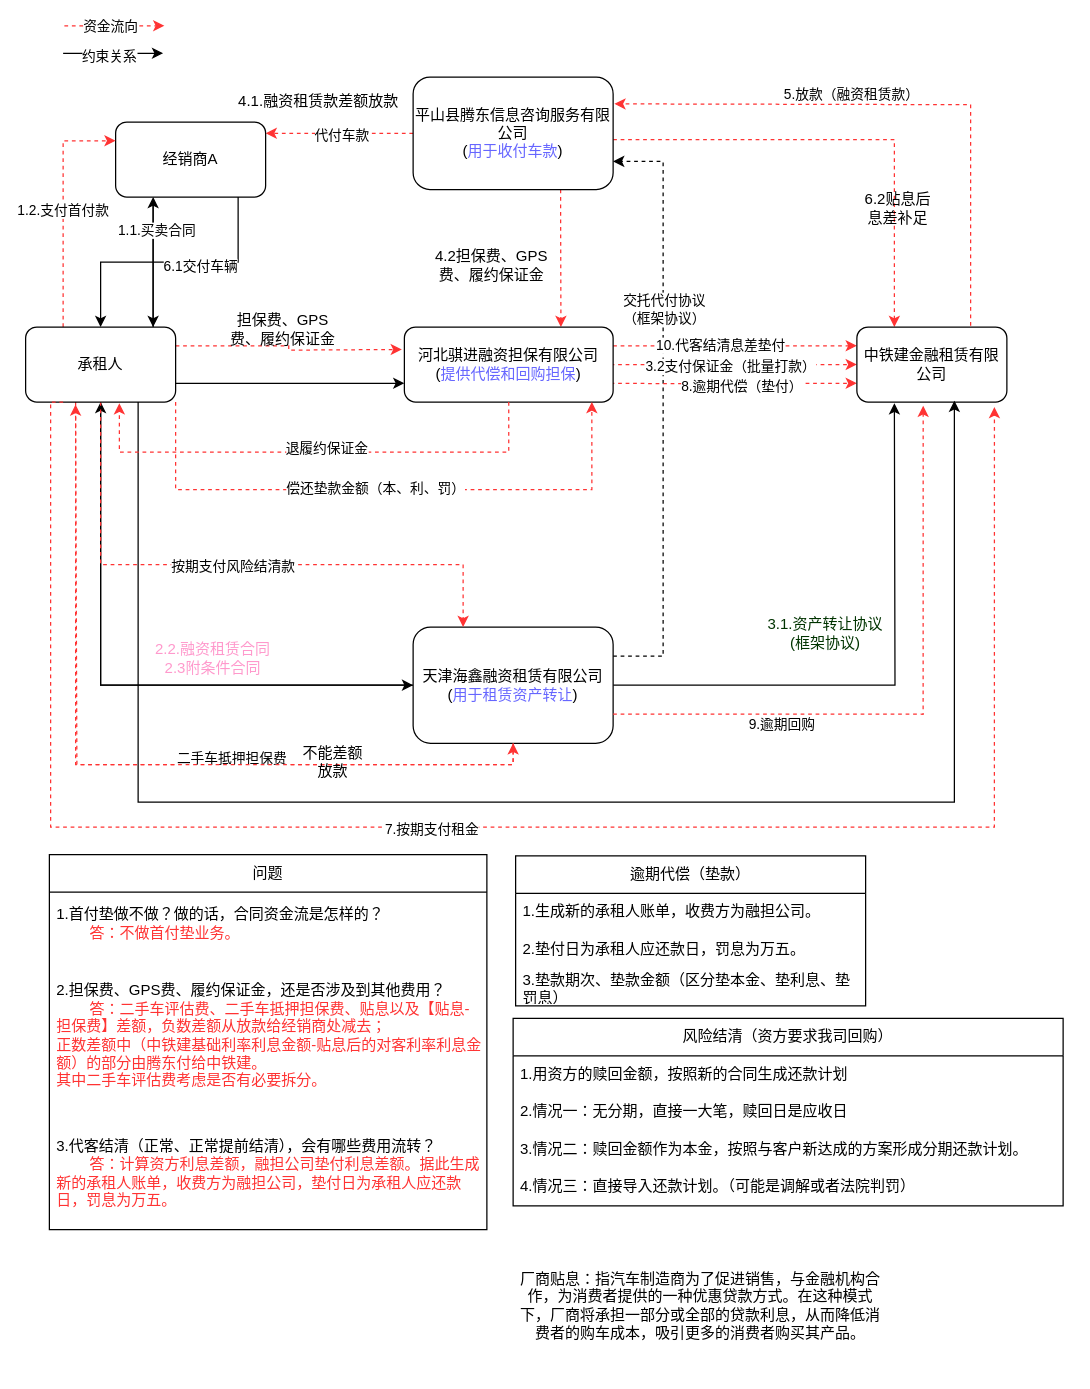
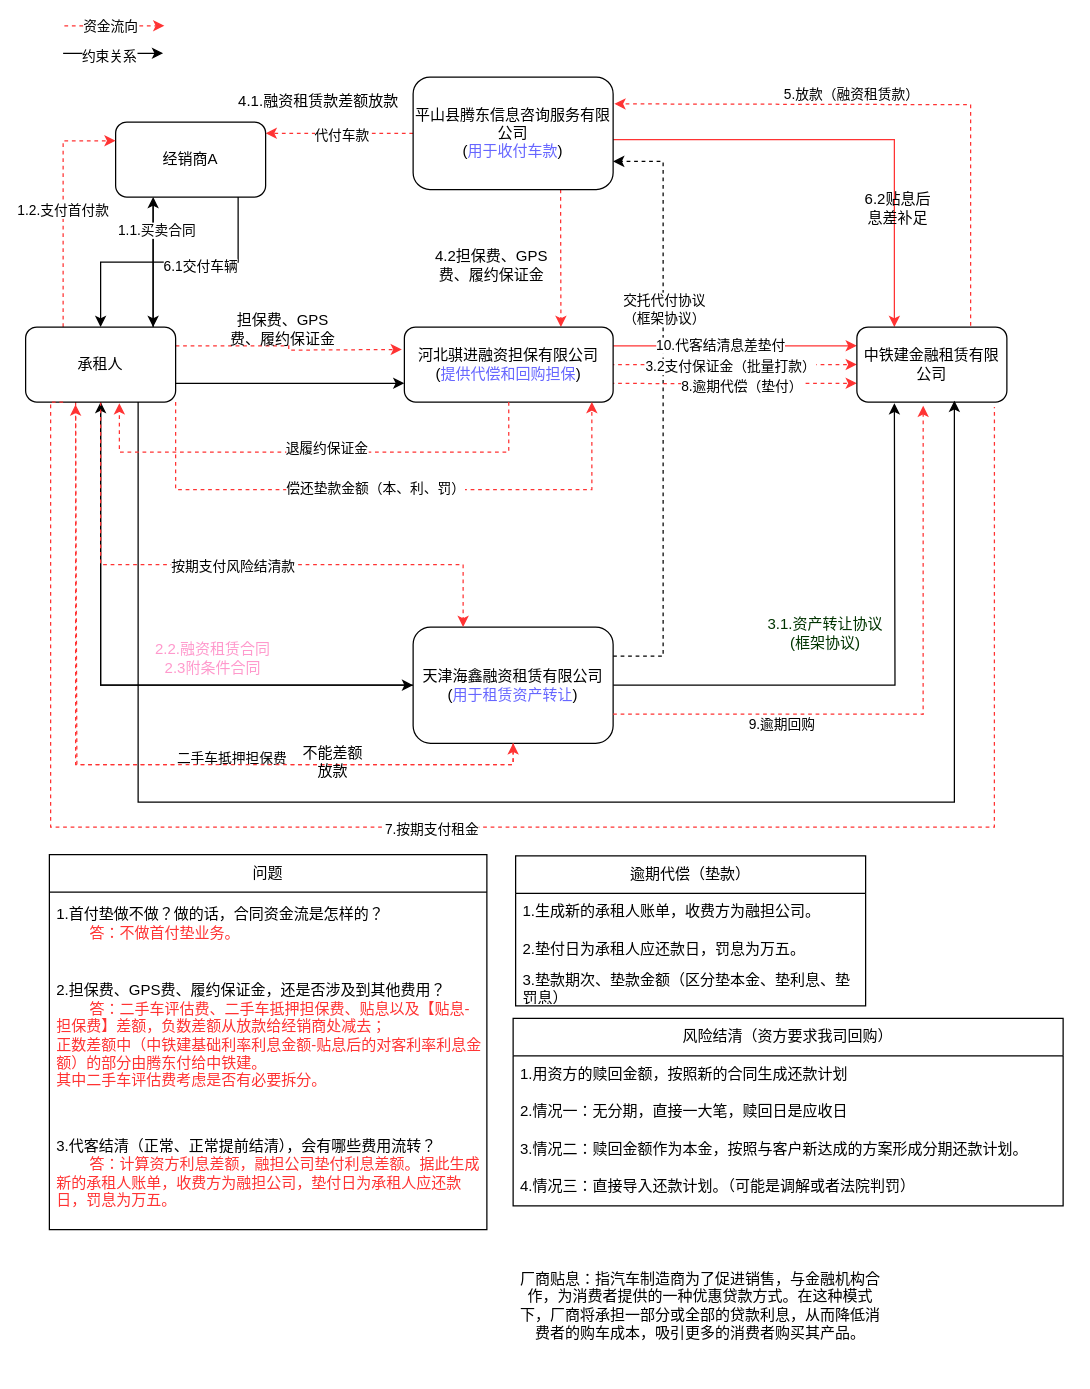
edge "平山县腾东信息咨询服务有限公司 (用于收付车款)" -> "中铁建金融租赁有限公司": style dashed -> solid
edge "河北骐进融资担保有限公司 (提供代偿和回购担保)" -> "中铁建金融租赁有限公司": style dashed -> solid
edge "承租人" -> "中铁建金融租赁有限公司": arrowhead classic -> none
